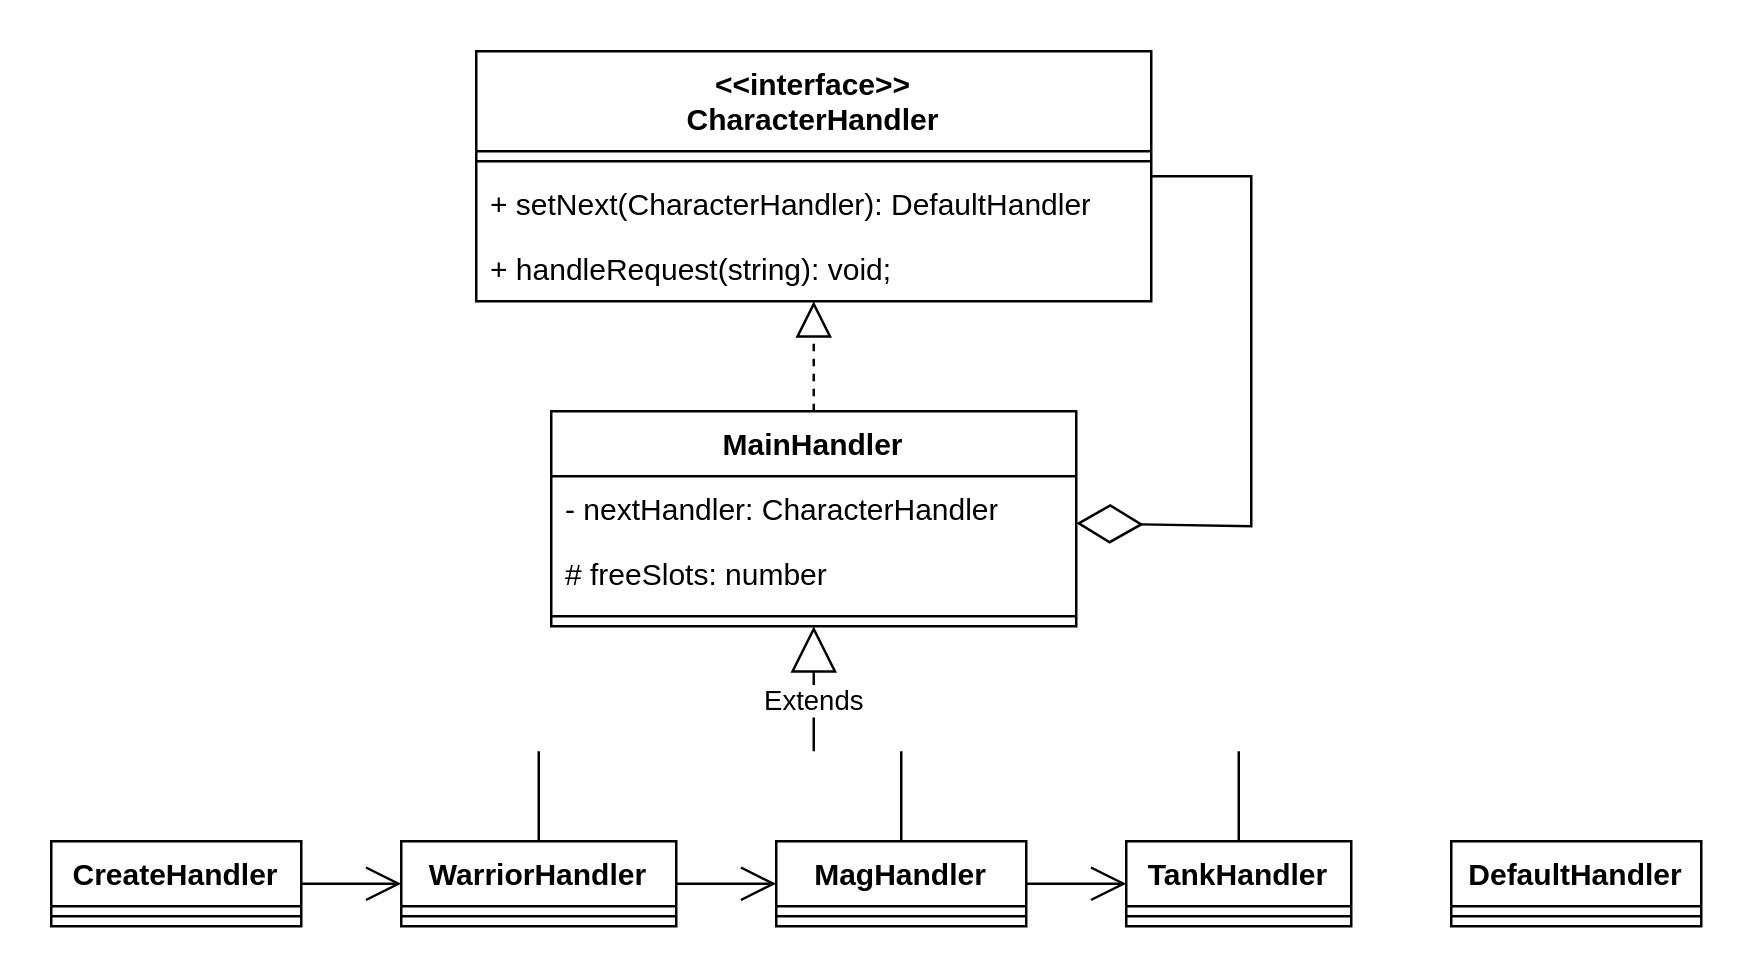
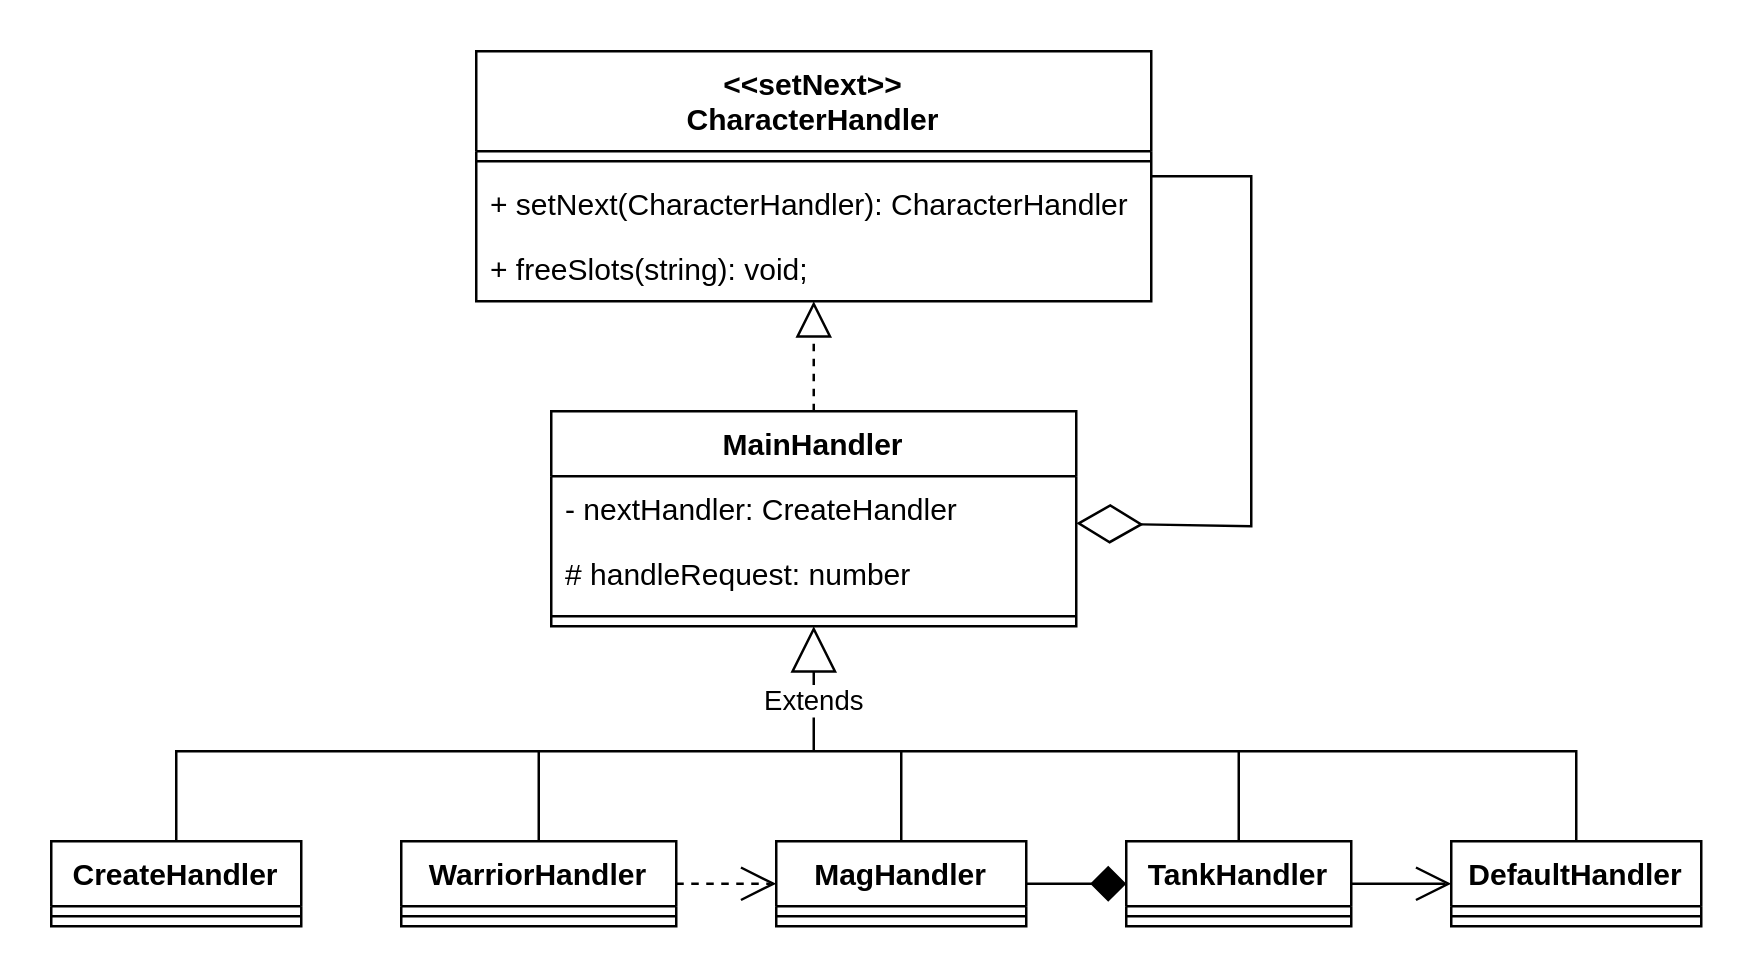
node "<<interface>> CharacterHandler": label "<<interface>> CharacterHandler" -> "<<setNext>> CharacterHandler"
node "+ setNext(CharacterHandler): DefaultHandler": label "+ setNext(CharacterHandler): DefaultHandler" -> "+ setNext(CharacterHandler): CharacterHandler"
node "+ handleRequest(string): void;": label "+ handleRequest(string): void;" -> "+ freeSlots(string): void;"
node "- nextHandler: CharacterHandler": label "- nextHandler: CharacterHandler" -> "- nextHandler: CreateHandler"
node "# freeSlots: number": label "# freeSlots: number" -> "# handleRequest: number"
edge "CreateHandler" -- "DefaultHandler": added
edge "CreateHandler" -> "WarriorHandler": removed
edge "WarriorHandler" -> "MagHandler": style solid -> dashed
edge "MagHandler" -> "TankHandler": arrowhead open -> diamond
edge "TankHandler" -> "DefaultHandler": added
